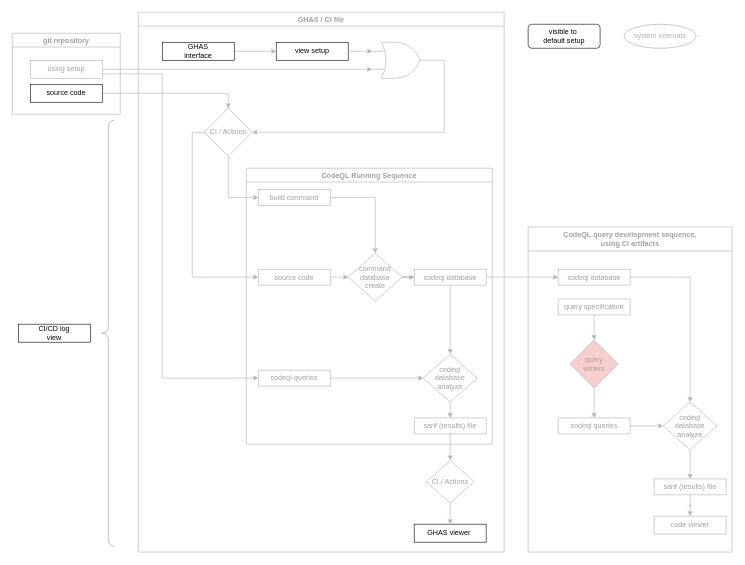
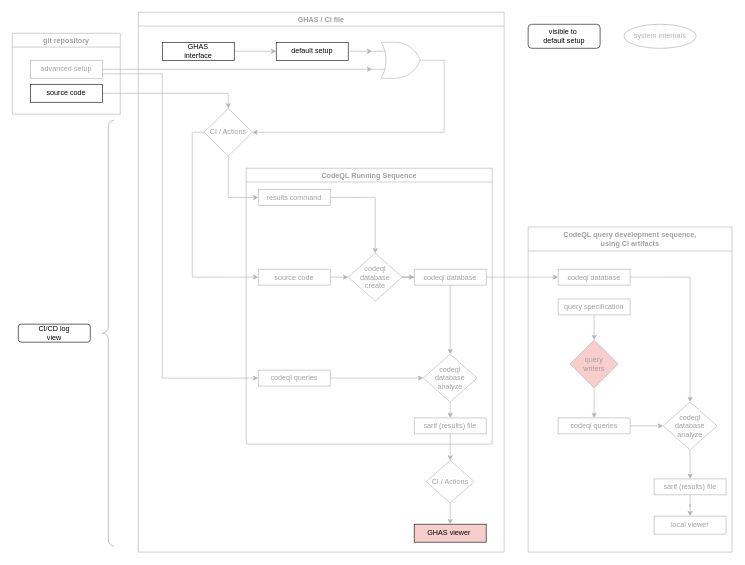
node "view setup": label "view setup" -> "default setup"
node "using setup": label "using setup" -> "advanced setup"
node "build command": label "build command" -> "results command"
node "command database create": label "command database create" -> "codeql database create"
node "CI/CD log view": shape rectangle -> rounded rectangle
node "code viewer": label "code viewer" -> "local viewer"
node "GHAS viewer": fillcolor #ffffff -> #f8cecc
